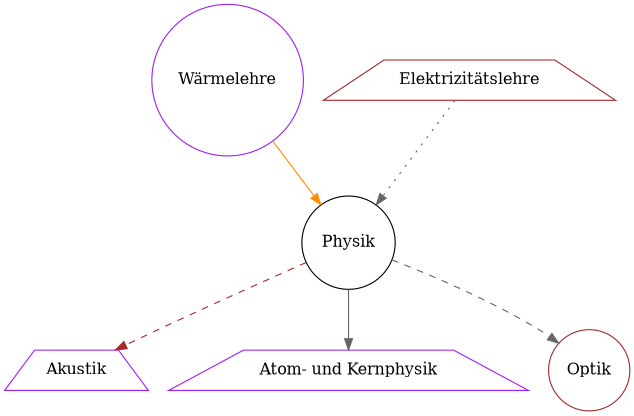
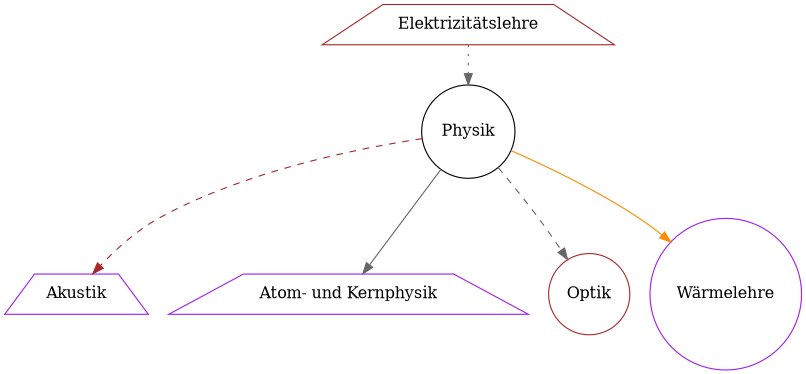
edge "Wärmelehre" -> "Physik": reversed
